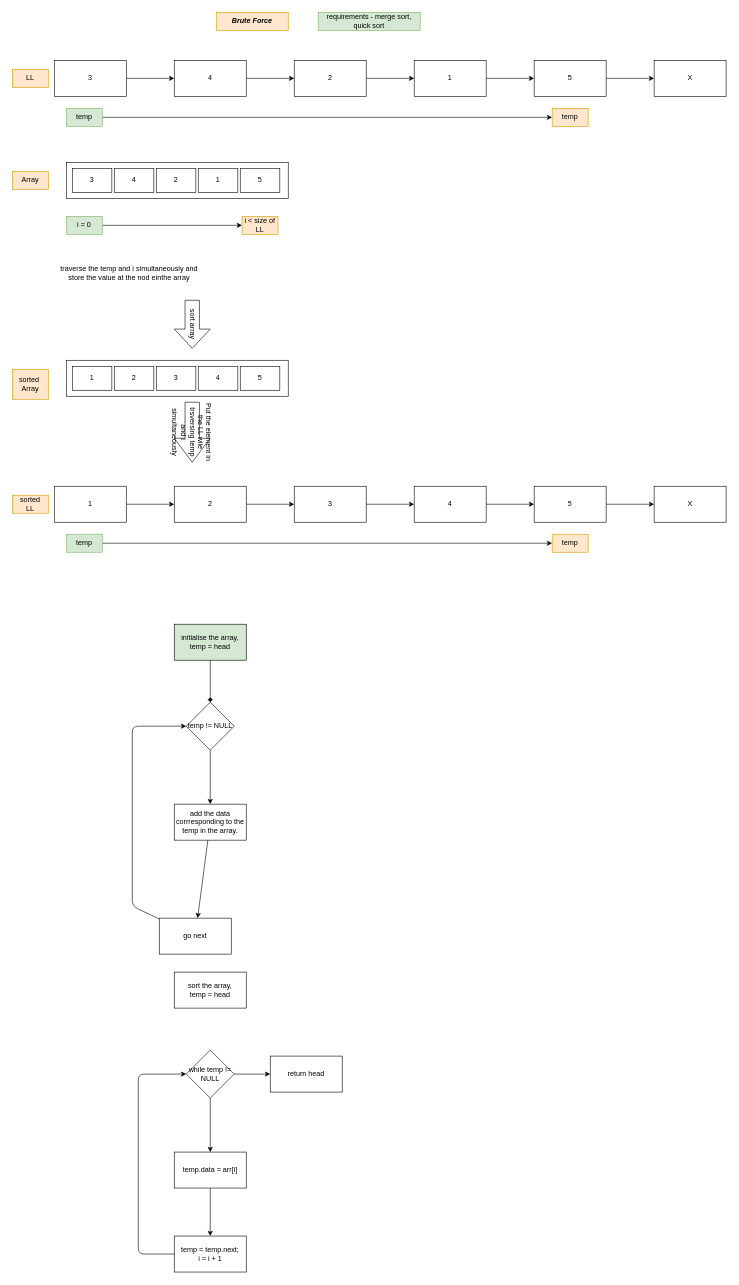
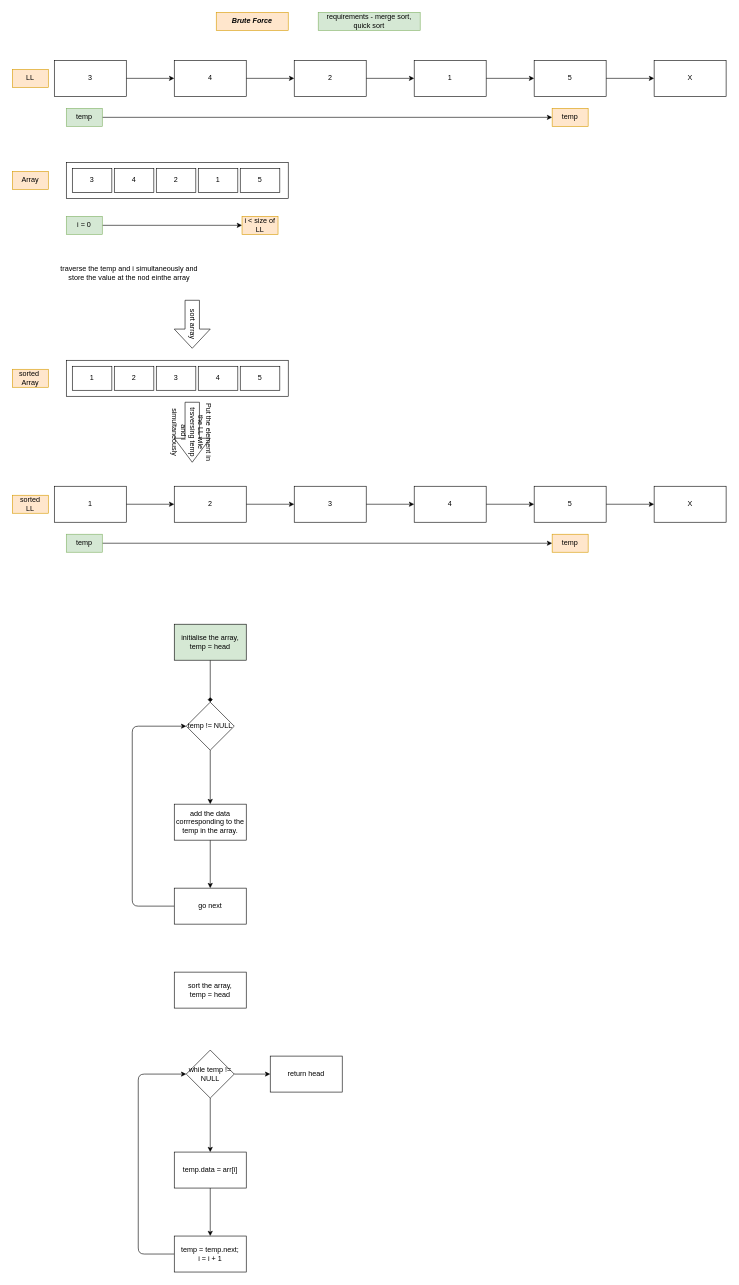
node "sorted Array": size 36x30 -> 36x18
node "go next": moved (195, 936) -> (210, 906)
